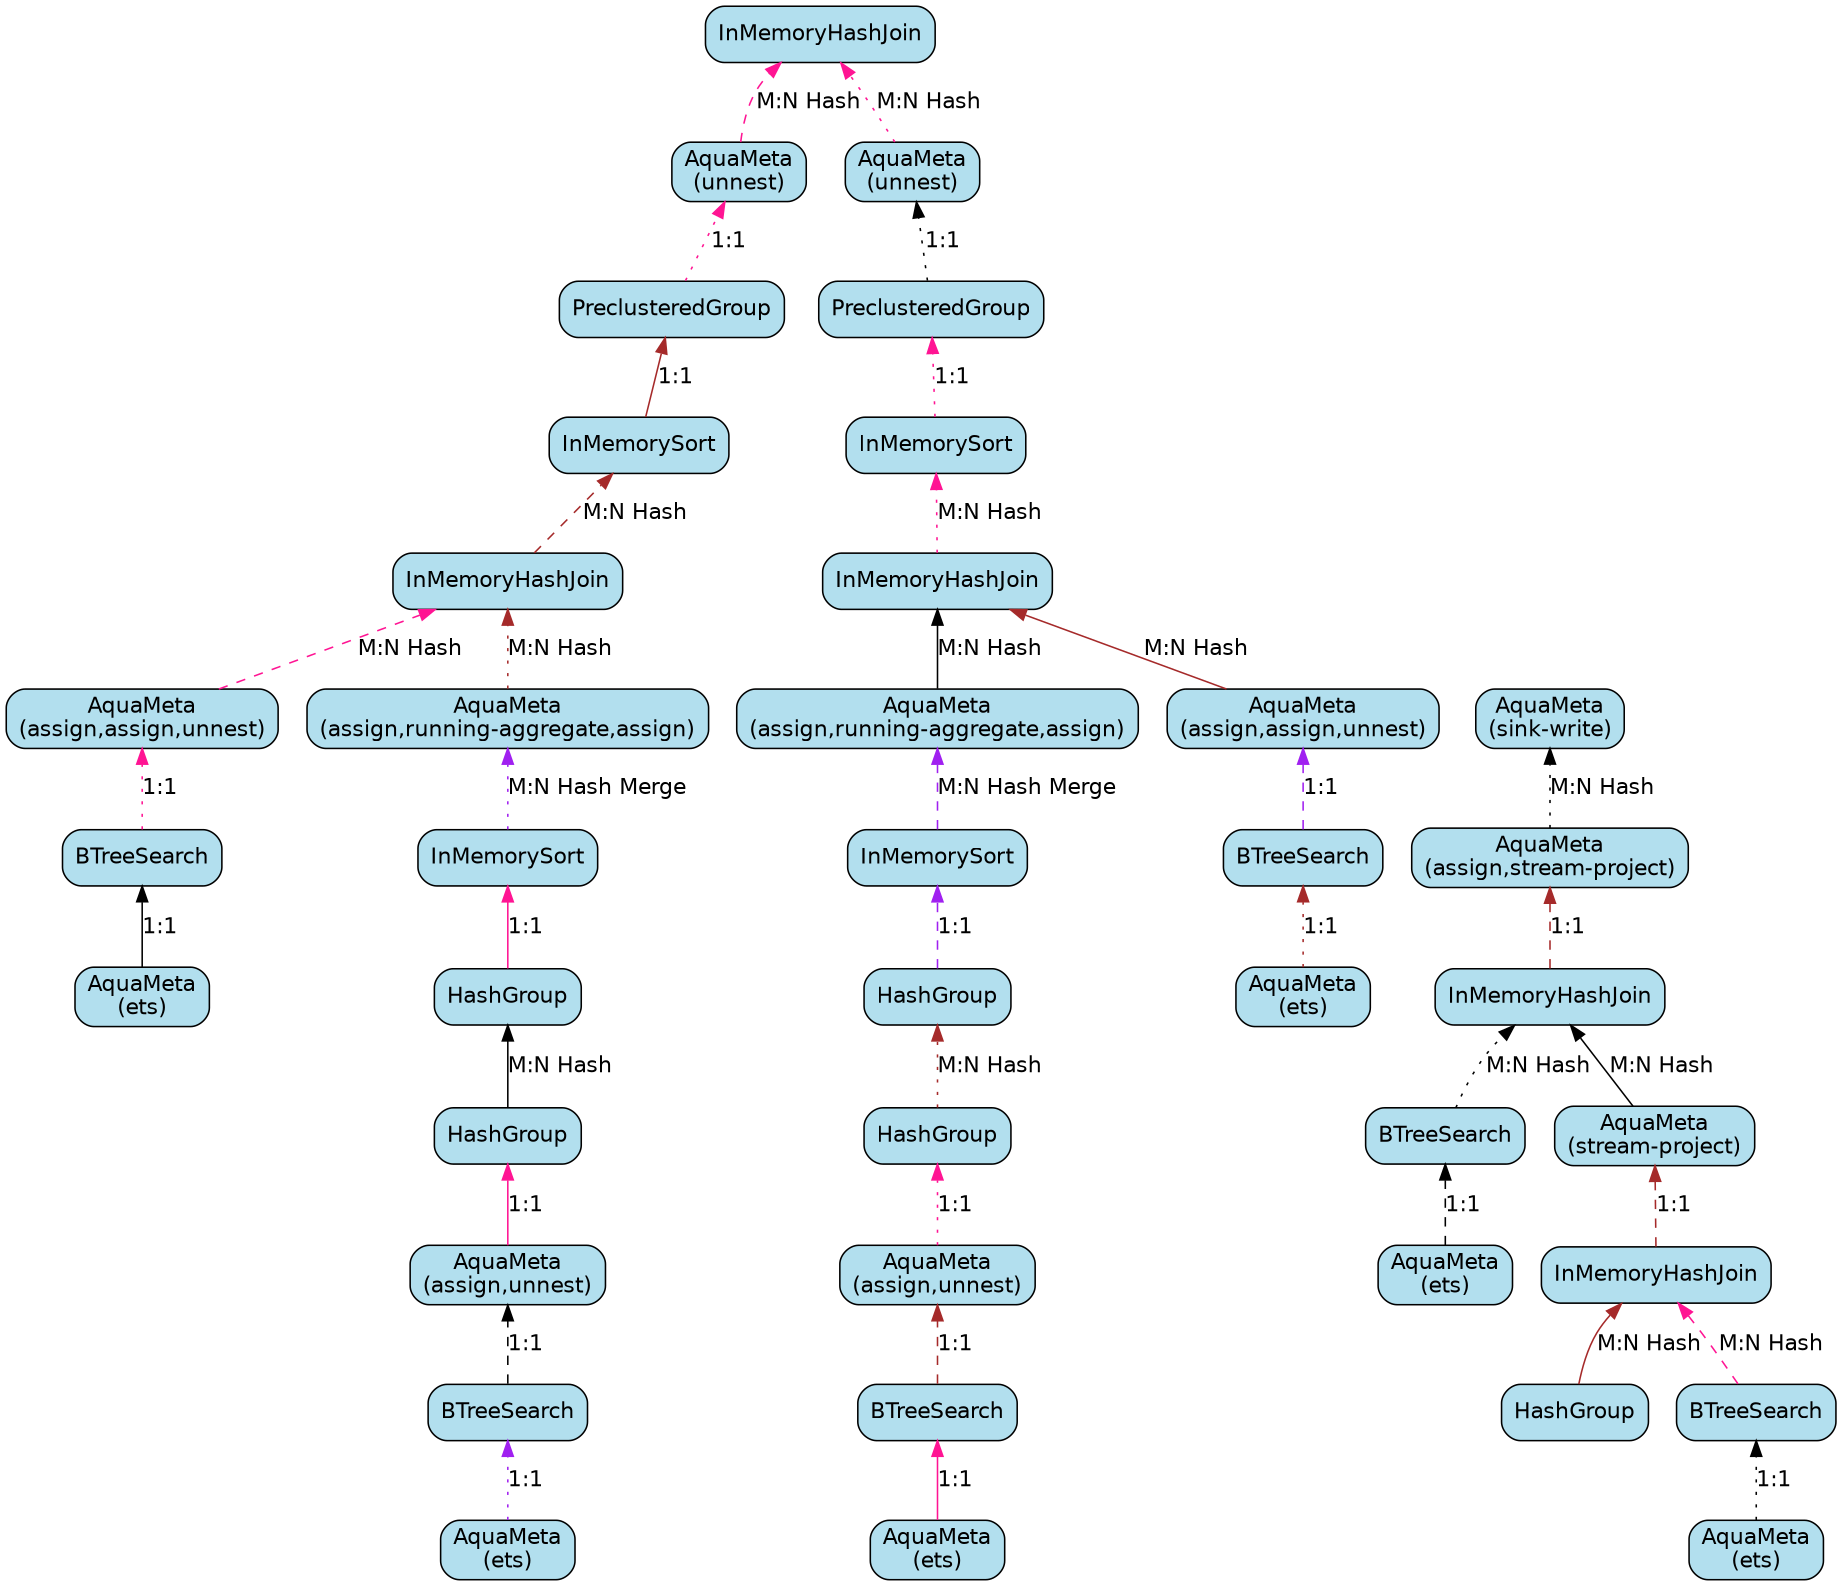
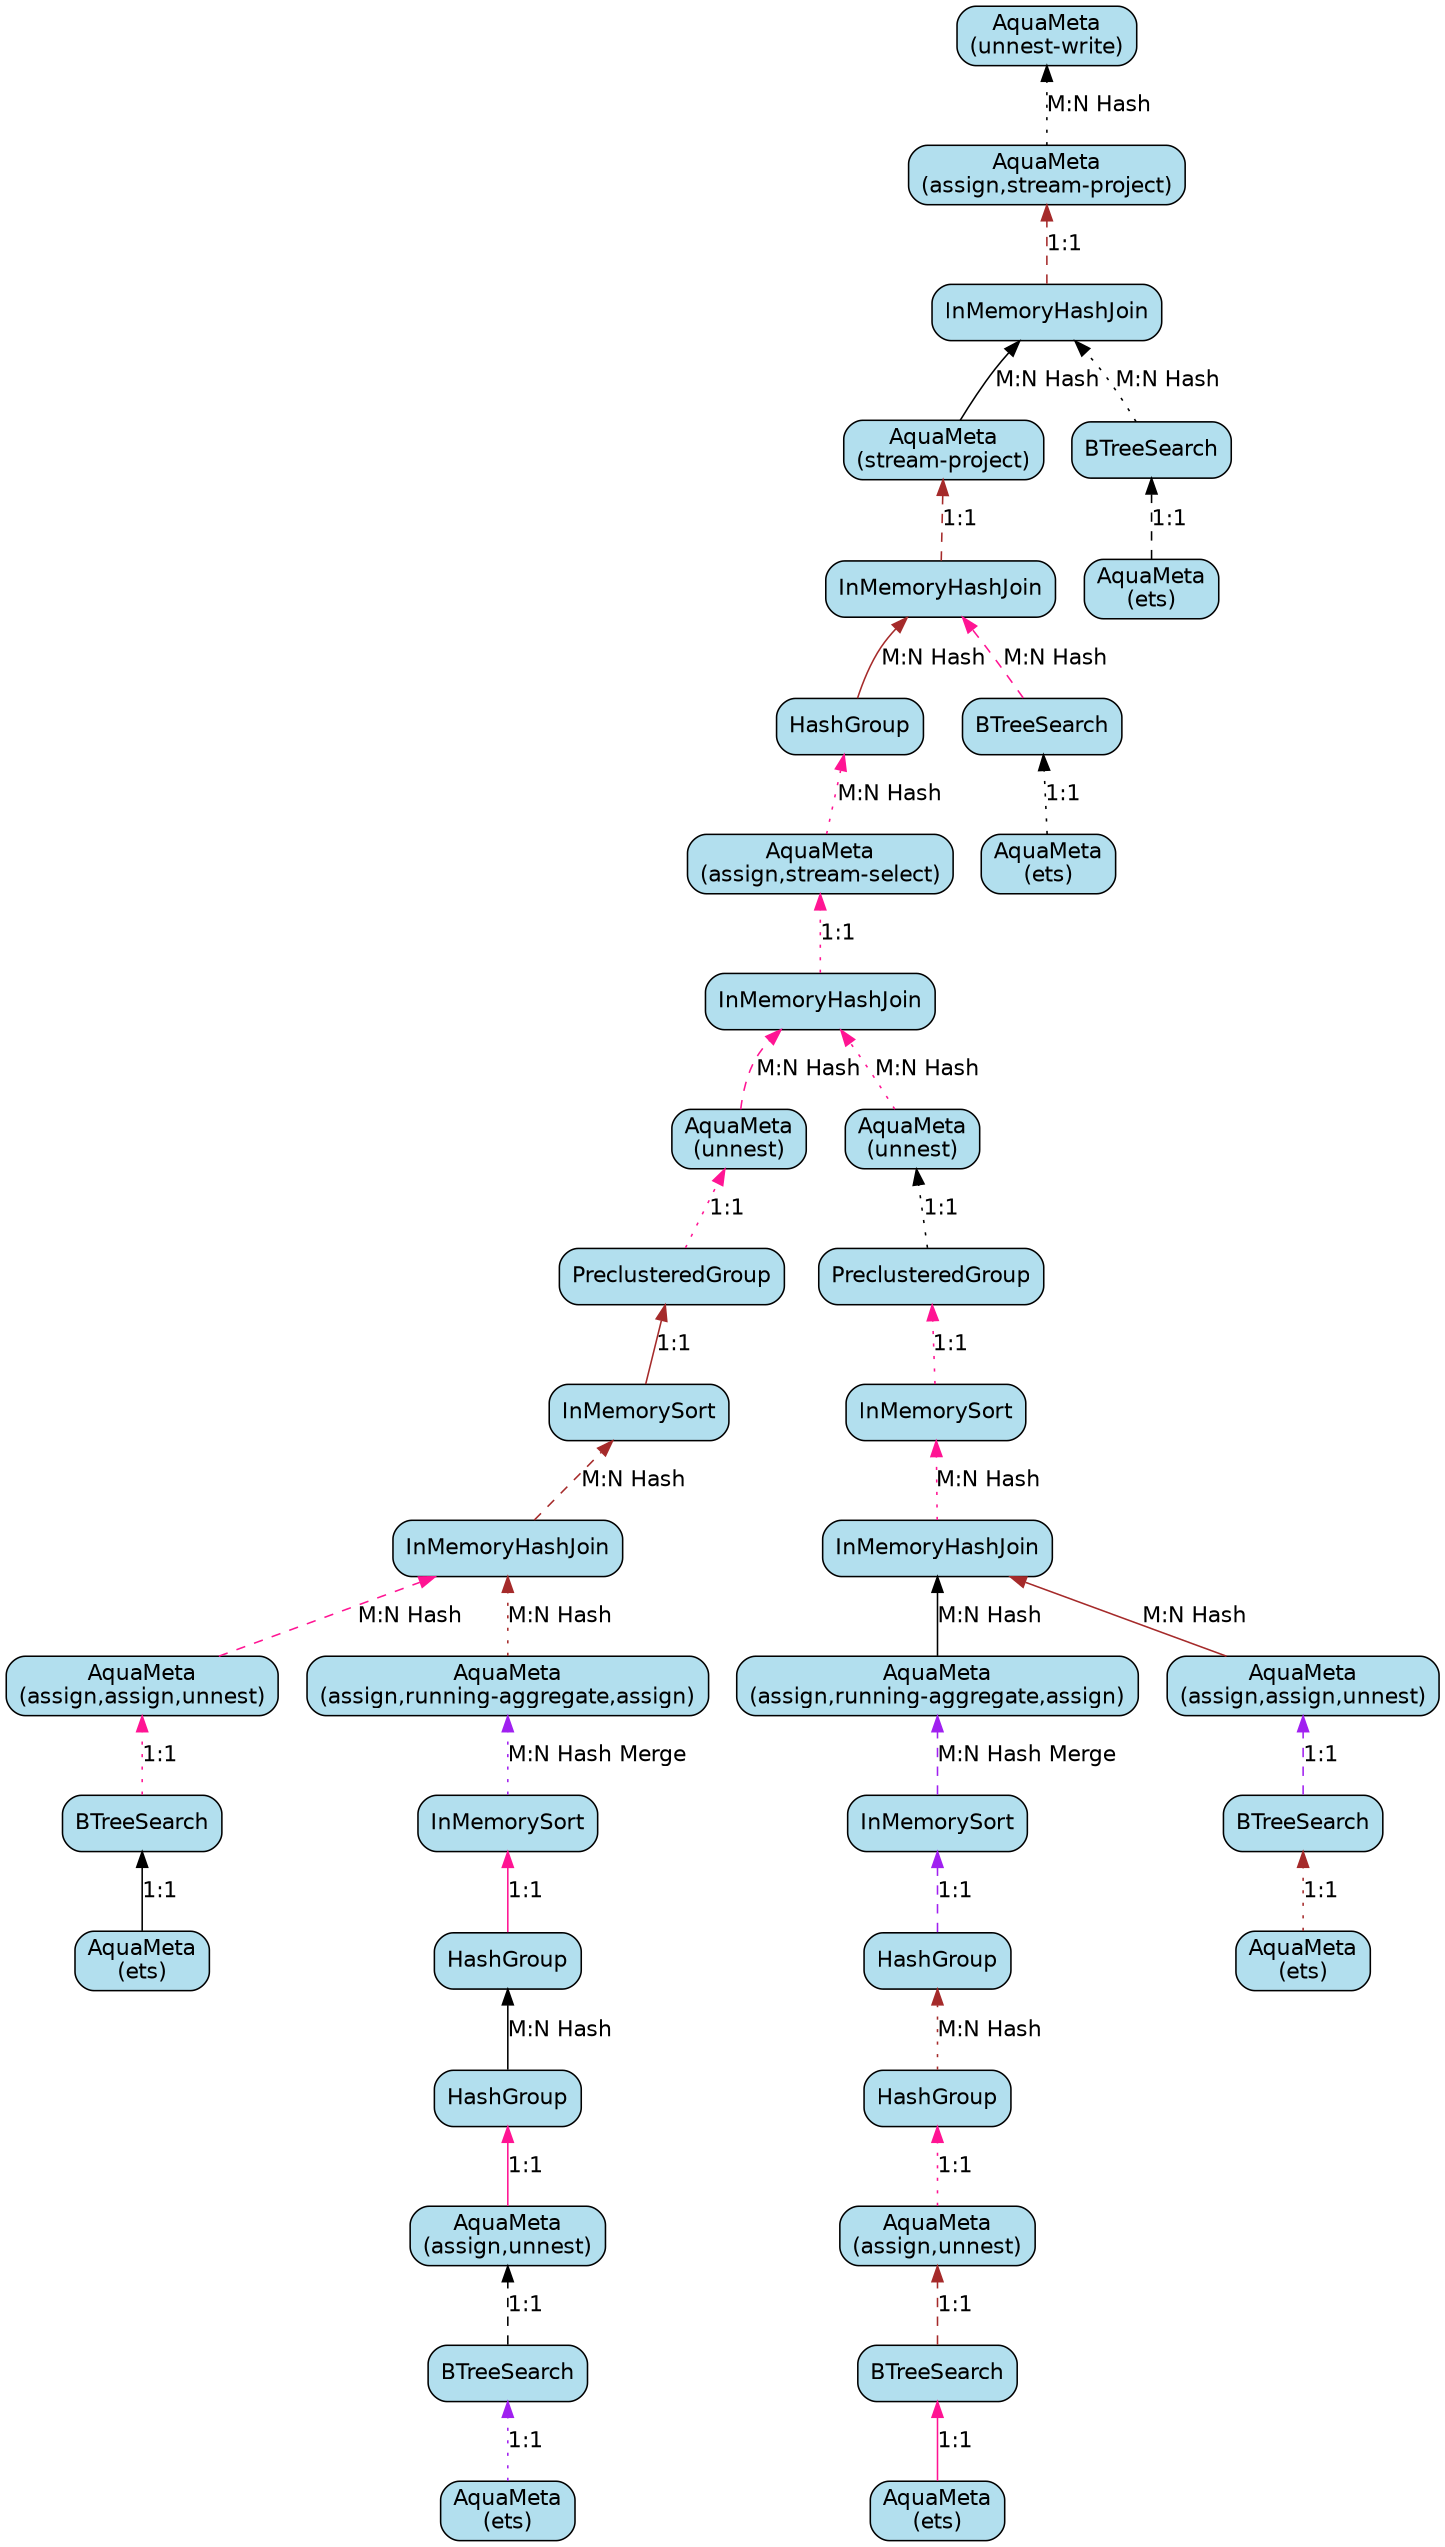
node "AquaMeta (sink-write)": label "AquaMeta (sink-write)" -> "AquaMeta (unnest-write)"
node "AquaMeta (assign,stream-select)": added
